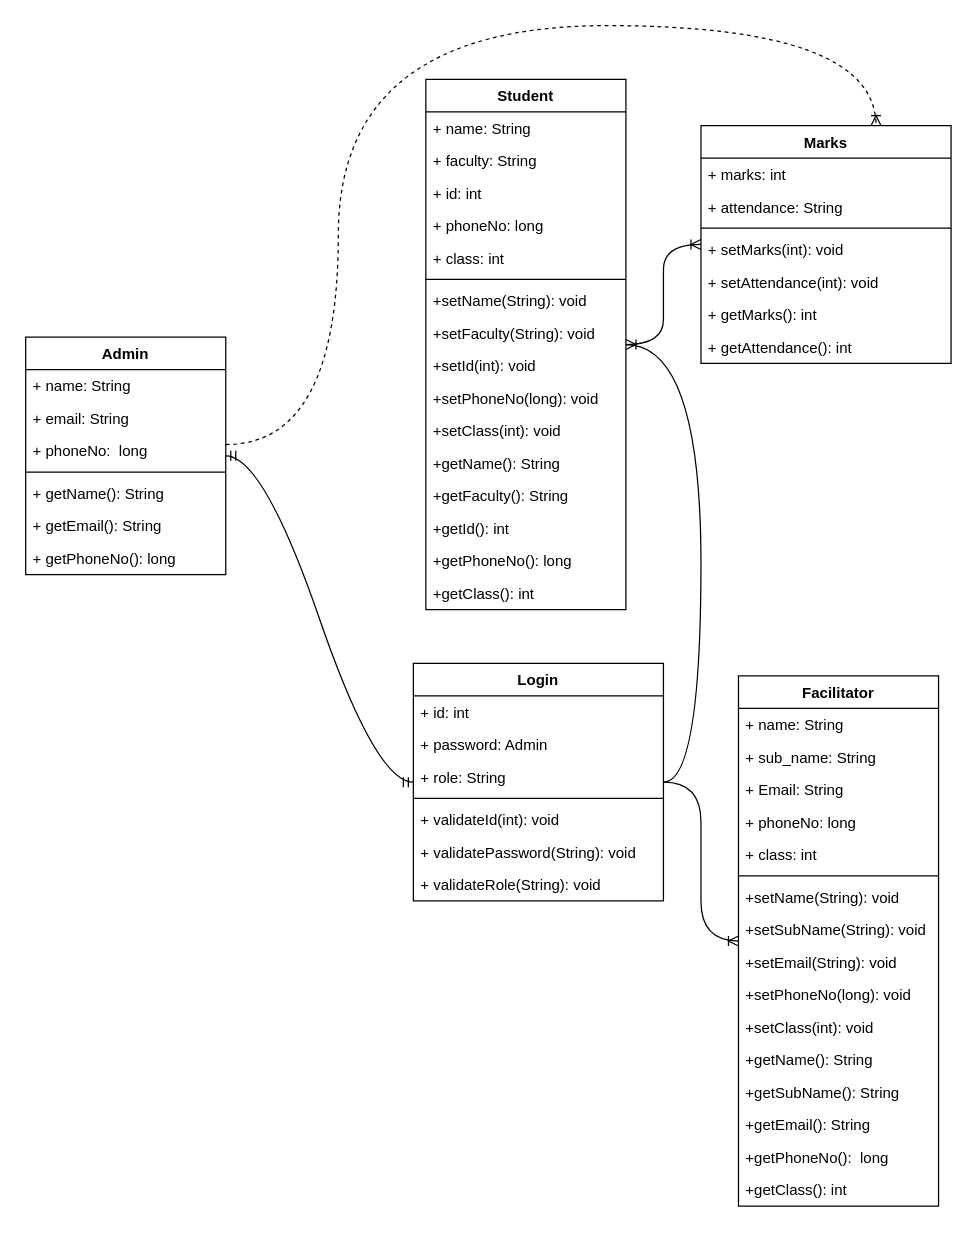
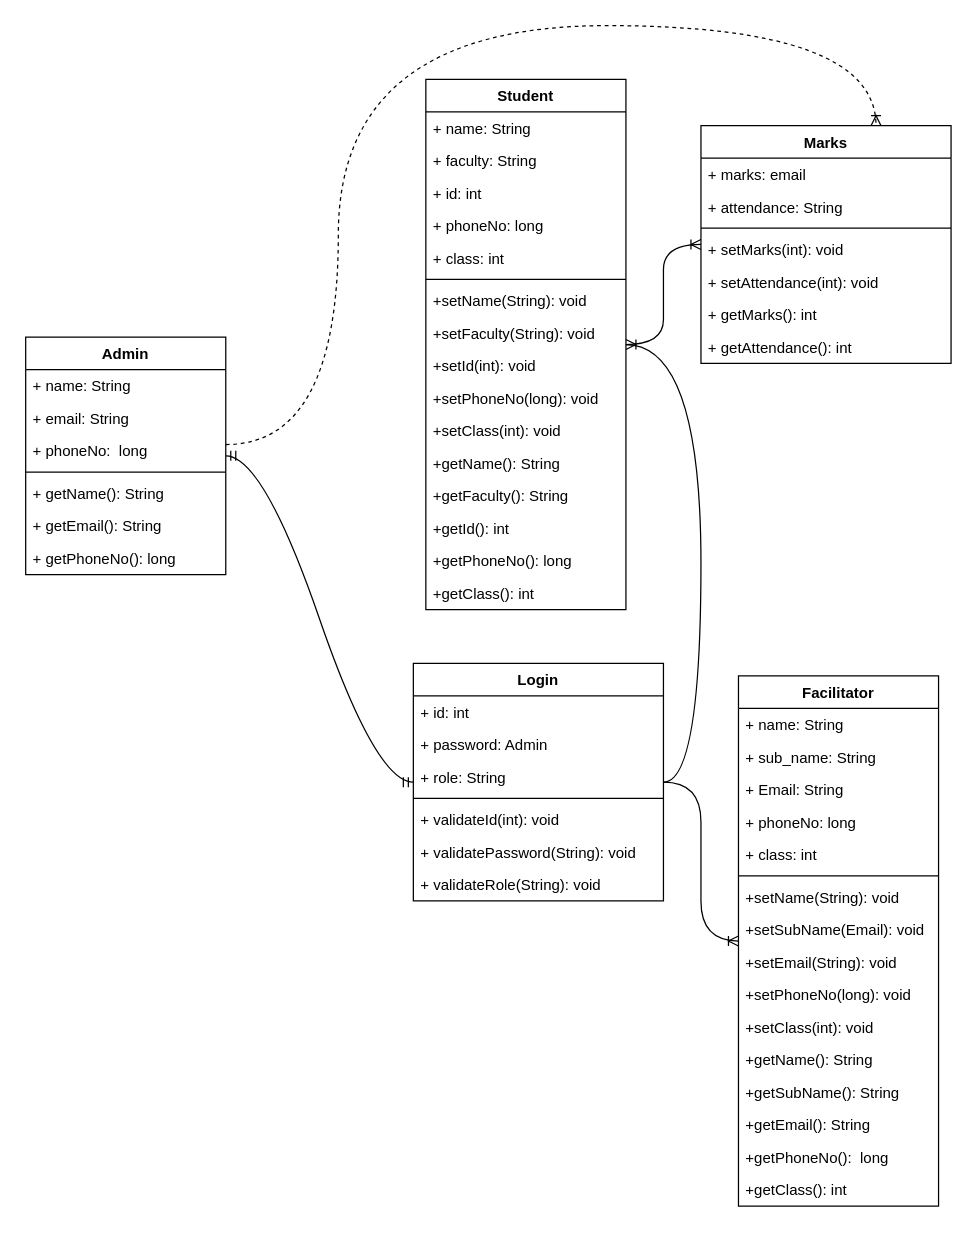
node "+ marks: int": label "+ marks: int" -> "+ marks: email"
node "+setSubName(String): void": label "+setSubName(String): void" -> "+setSubName(Email): void"
